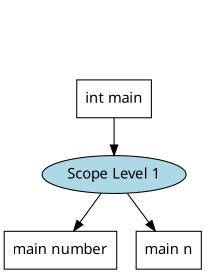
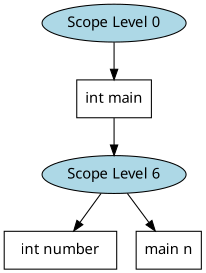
node "Scope Level 0": added
node "Scope Level 1": label "Scope Level 1" -> "Scope Level 6"
node "main number": label "main number" -> "int number"
